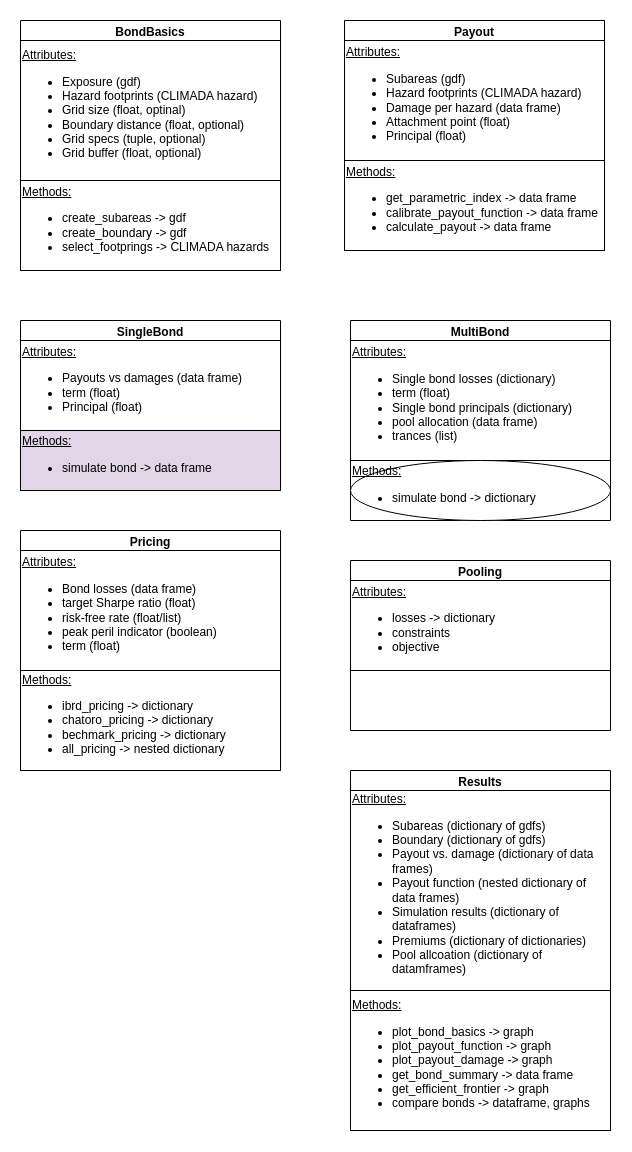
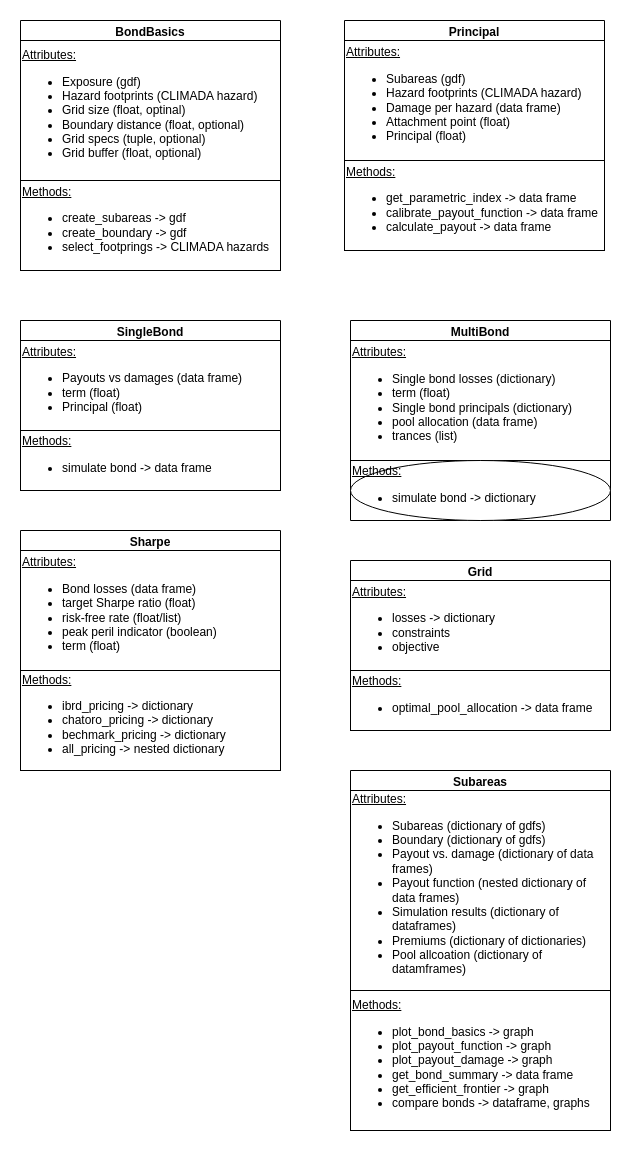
node "Payout": label "Payout" -> "Principal"
node "Methods: simulate bond -> data frame": fillcolor #e1d5e7 -> #ffffff
node "Pricing": label "Pricing" -> "Sharpe"
node "Pooling": label "Pooling" -> "Grid"
node "Methods: optimal_pool_allocation -> data frame": added
node "Results": label "Results" -> "Subareas"
